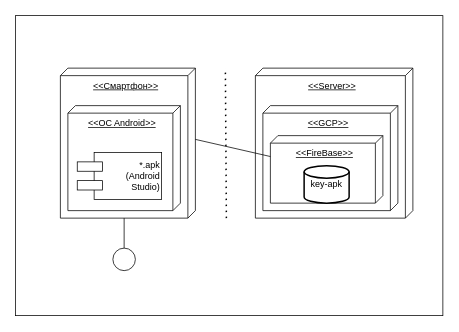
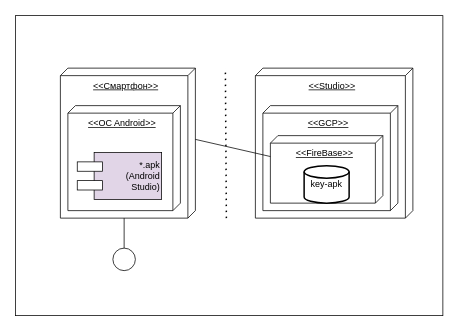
node "<<Server>>": label "<<Server>>" -> "<<Studio>>"
node "*.apk (Android Studio)": fillcolor #ffffff -> #e1d5e7
